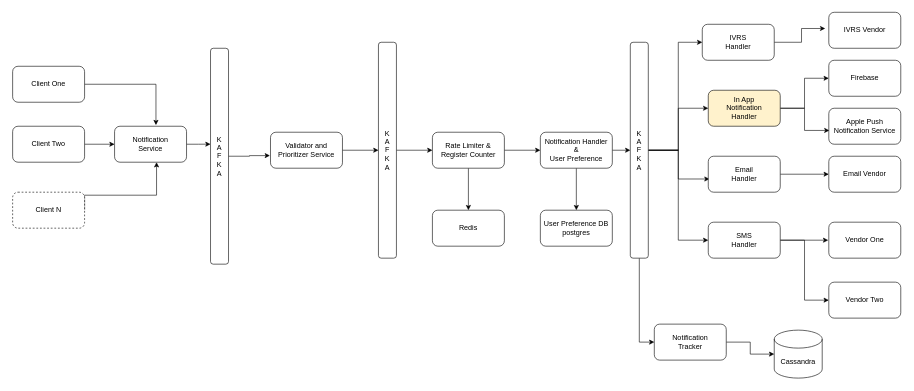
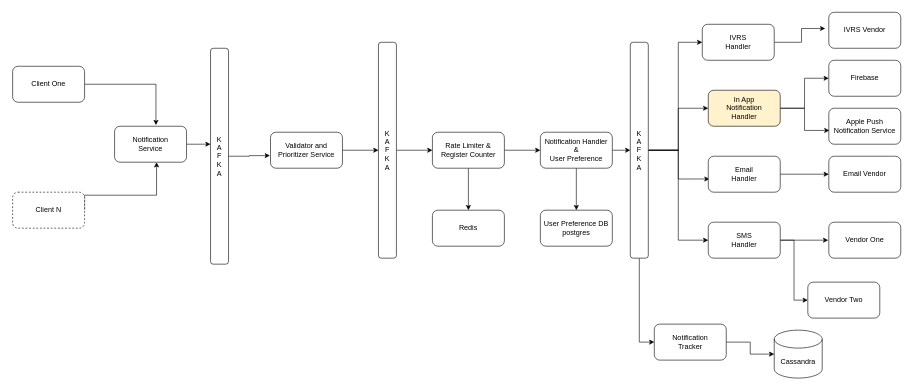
node "Client Two": removed
edge "Client Two" -> "Notification Service": removed
node "Vendor Two": moved (865, 300) -> (844, 300)
